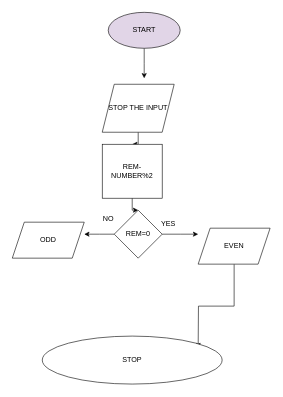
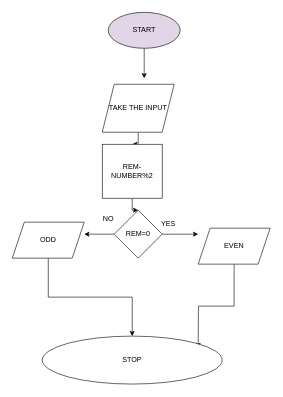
node "STOP THE INPUT": label "STOP THE INPUT" -> "TAKE THE INPUT"
edge "ODD" -> "STOP": added
